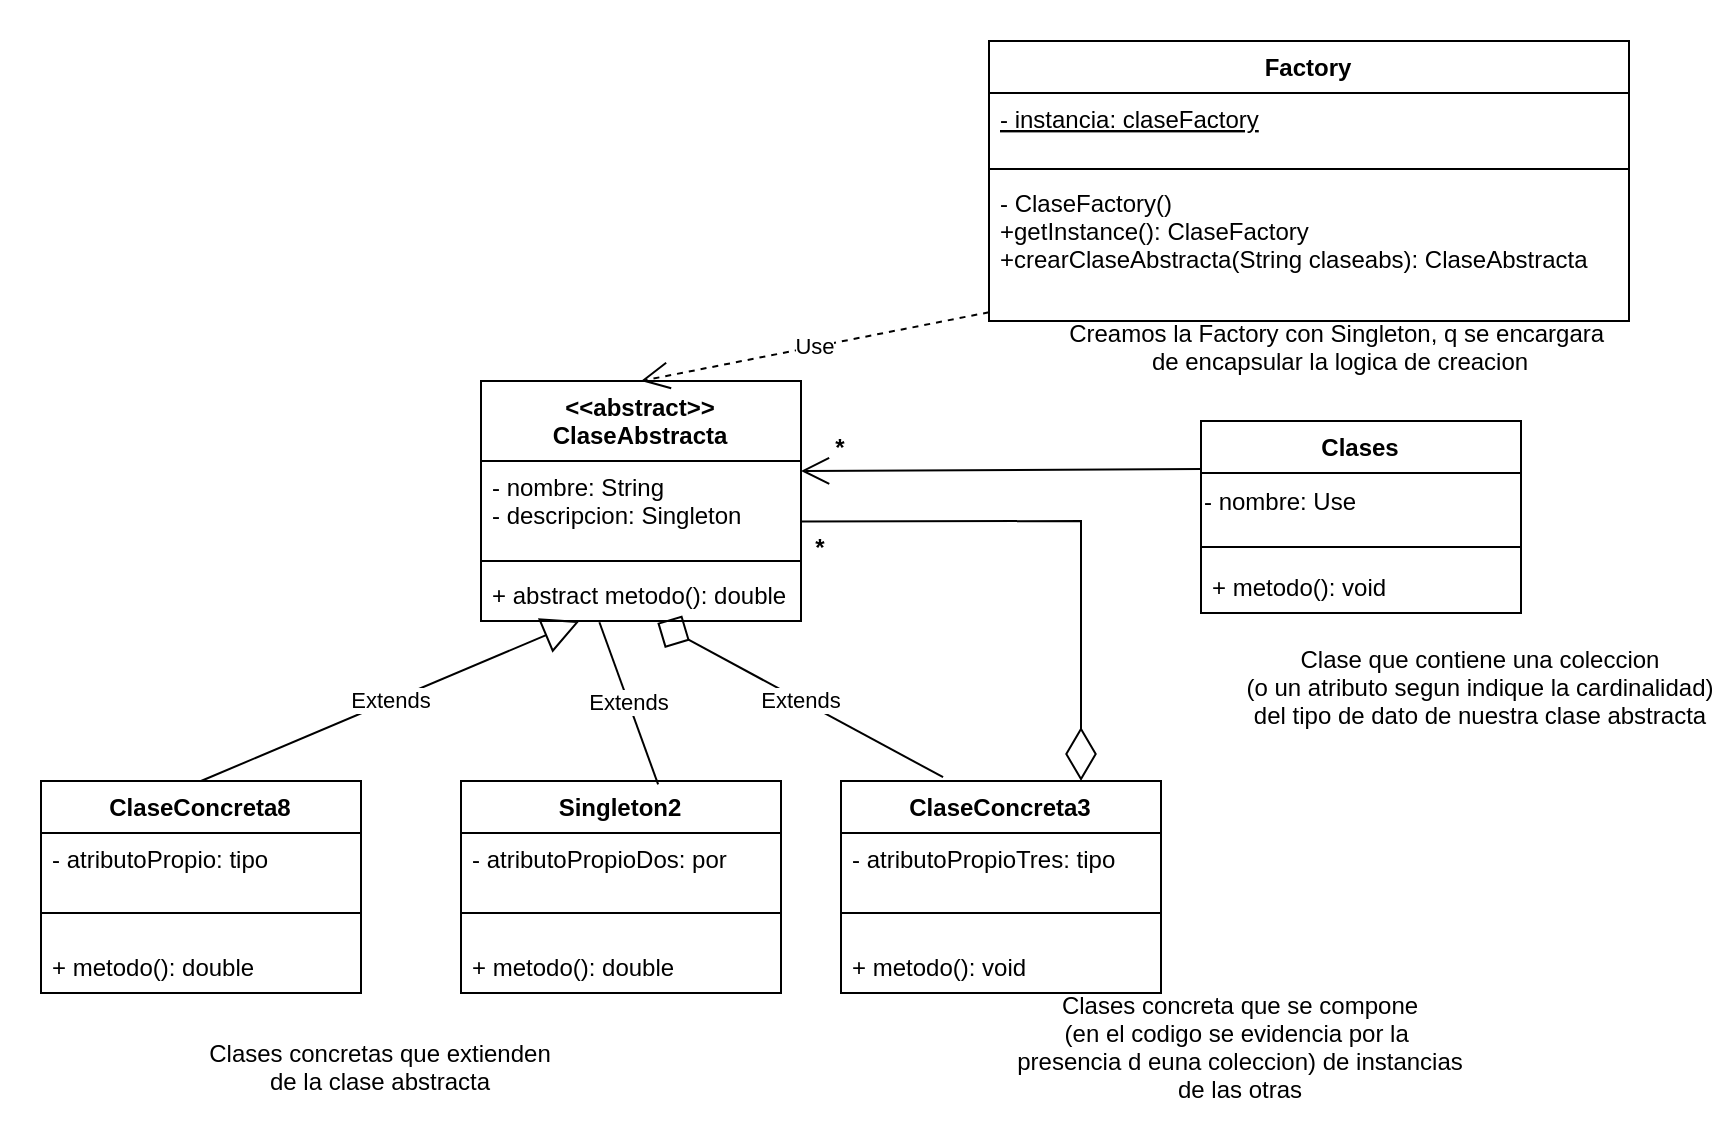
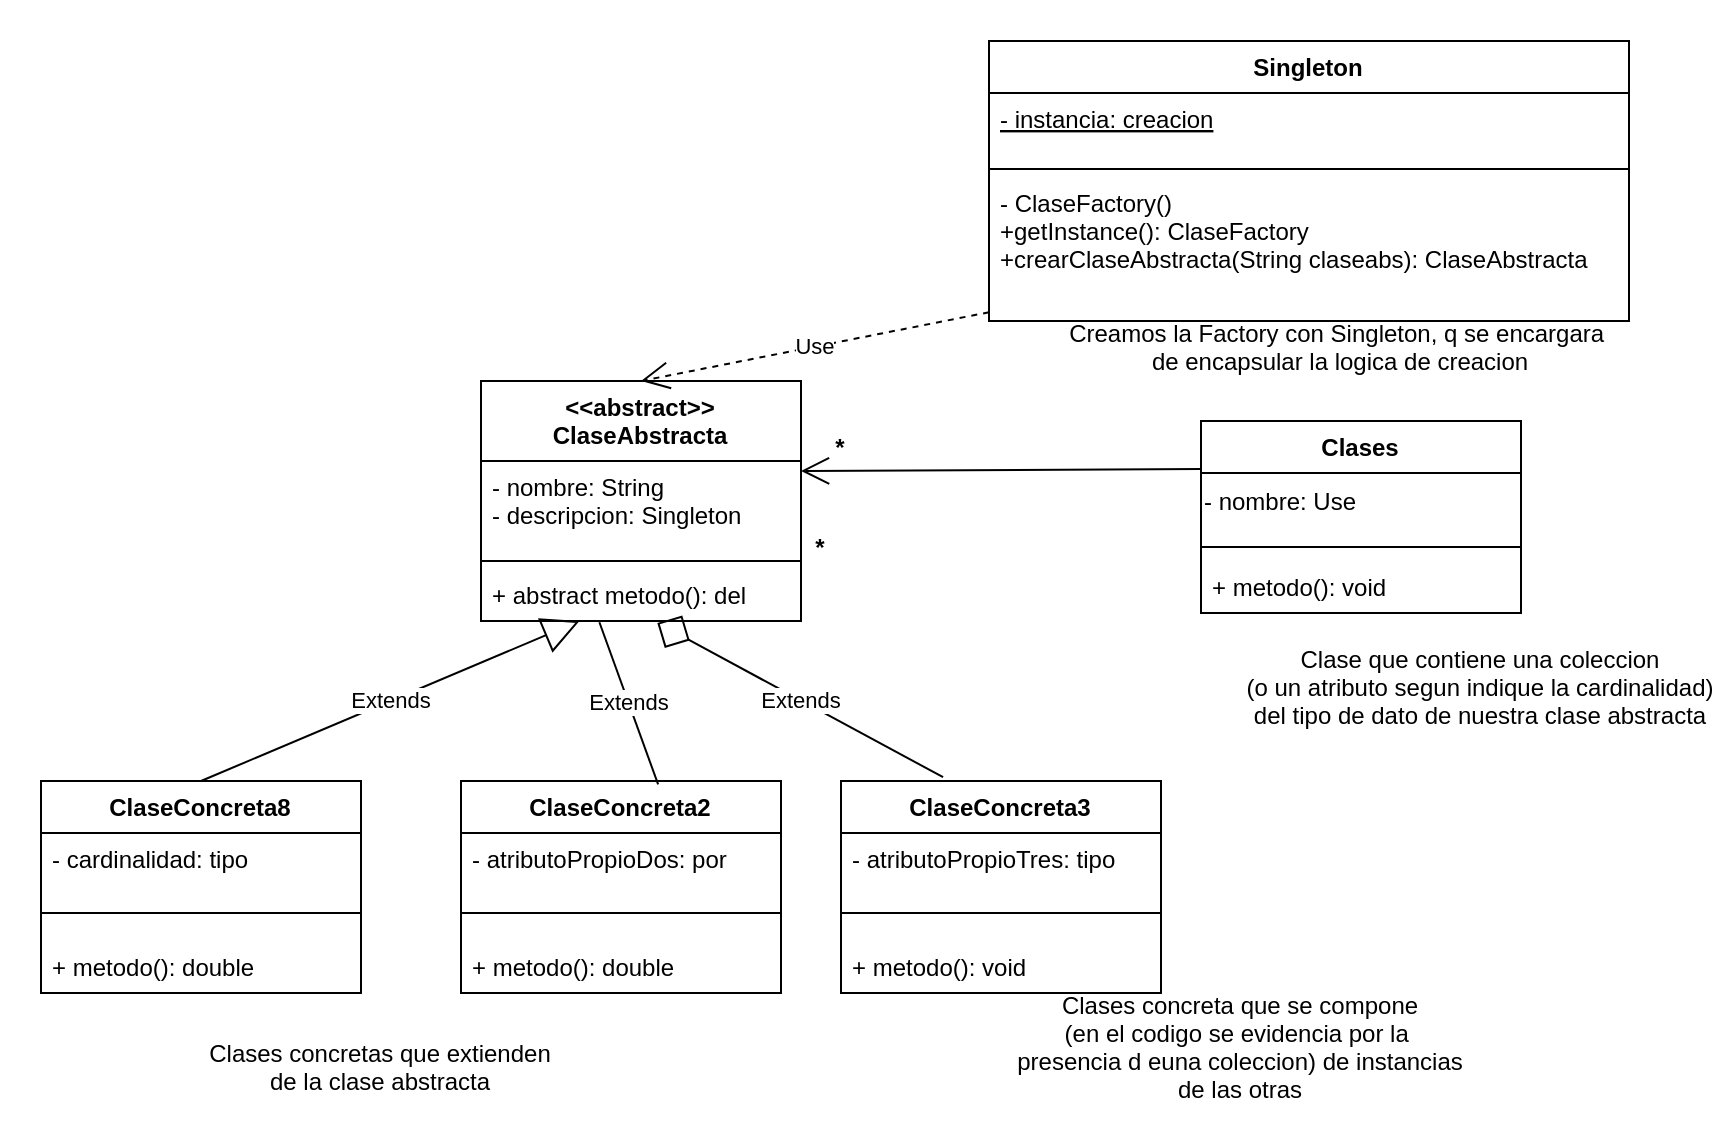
node "Factory": label "Factory" -> "Singleton"
node "- instancia: claseFactory": label "- instancia: claseFactory" -> "- instancia: creacion"
edge "- nombre: String - descripcion: Singleton" -> "ClaseConcreta3": removed
node "+ abstract metodo(): double": label "+ abstract metodo(): double" -> "+ abstract metodo(): del"
node "Singleton2": label "Singleton2" -> "ClaseConcreta2"
node "- atributoPropio: tipo": label "- atributoPropio: tipo" -> "- cardinalidad: tipo"
